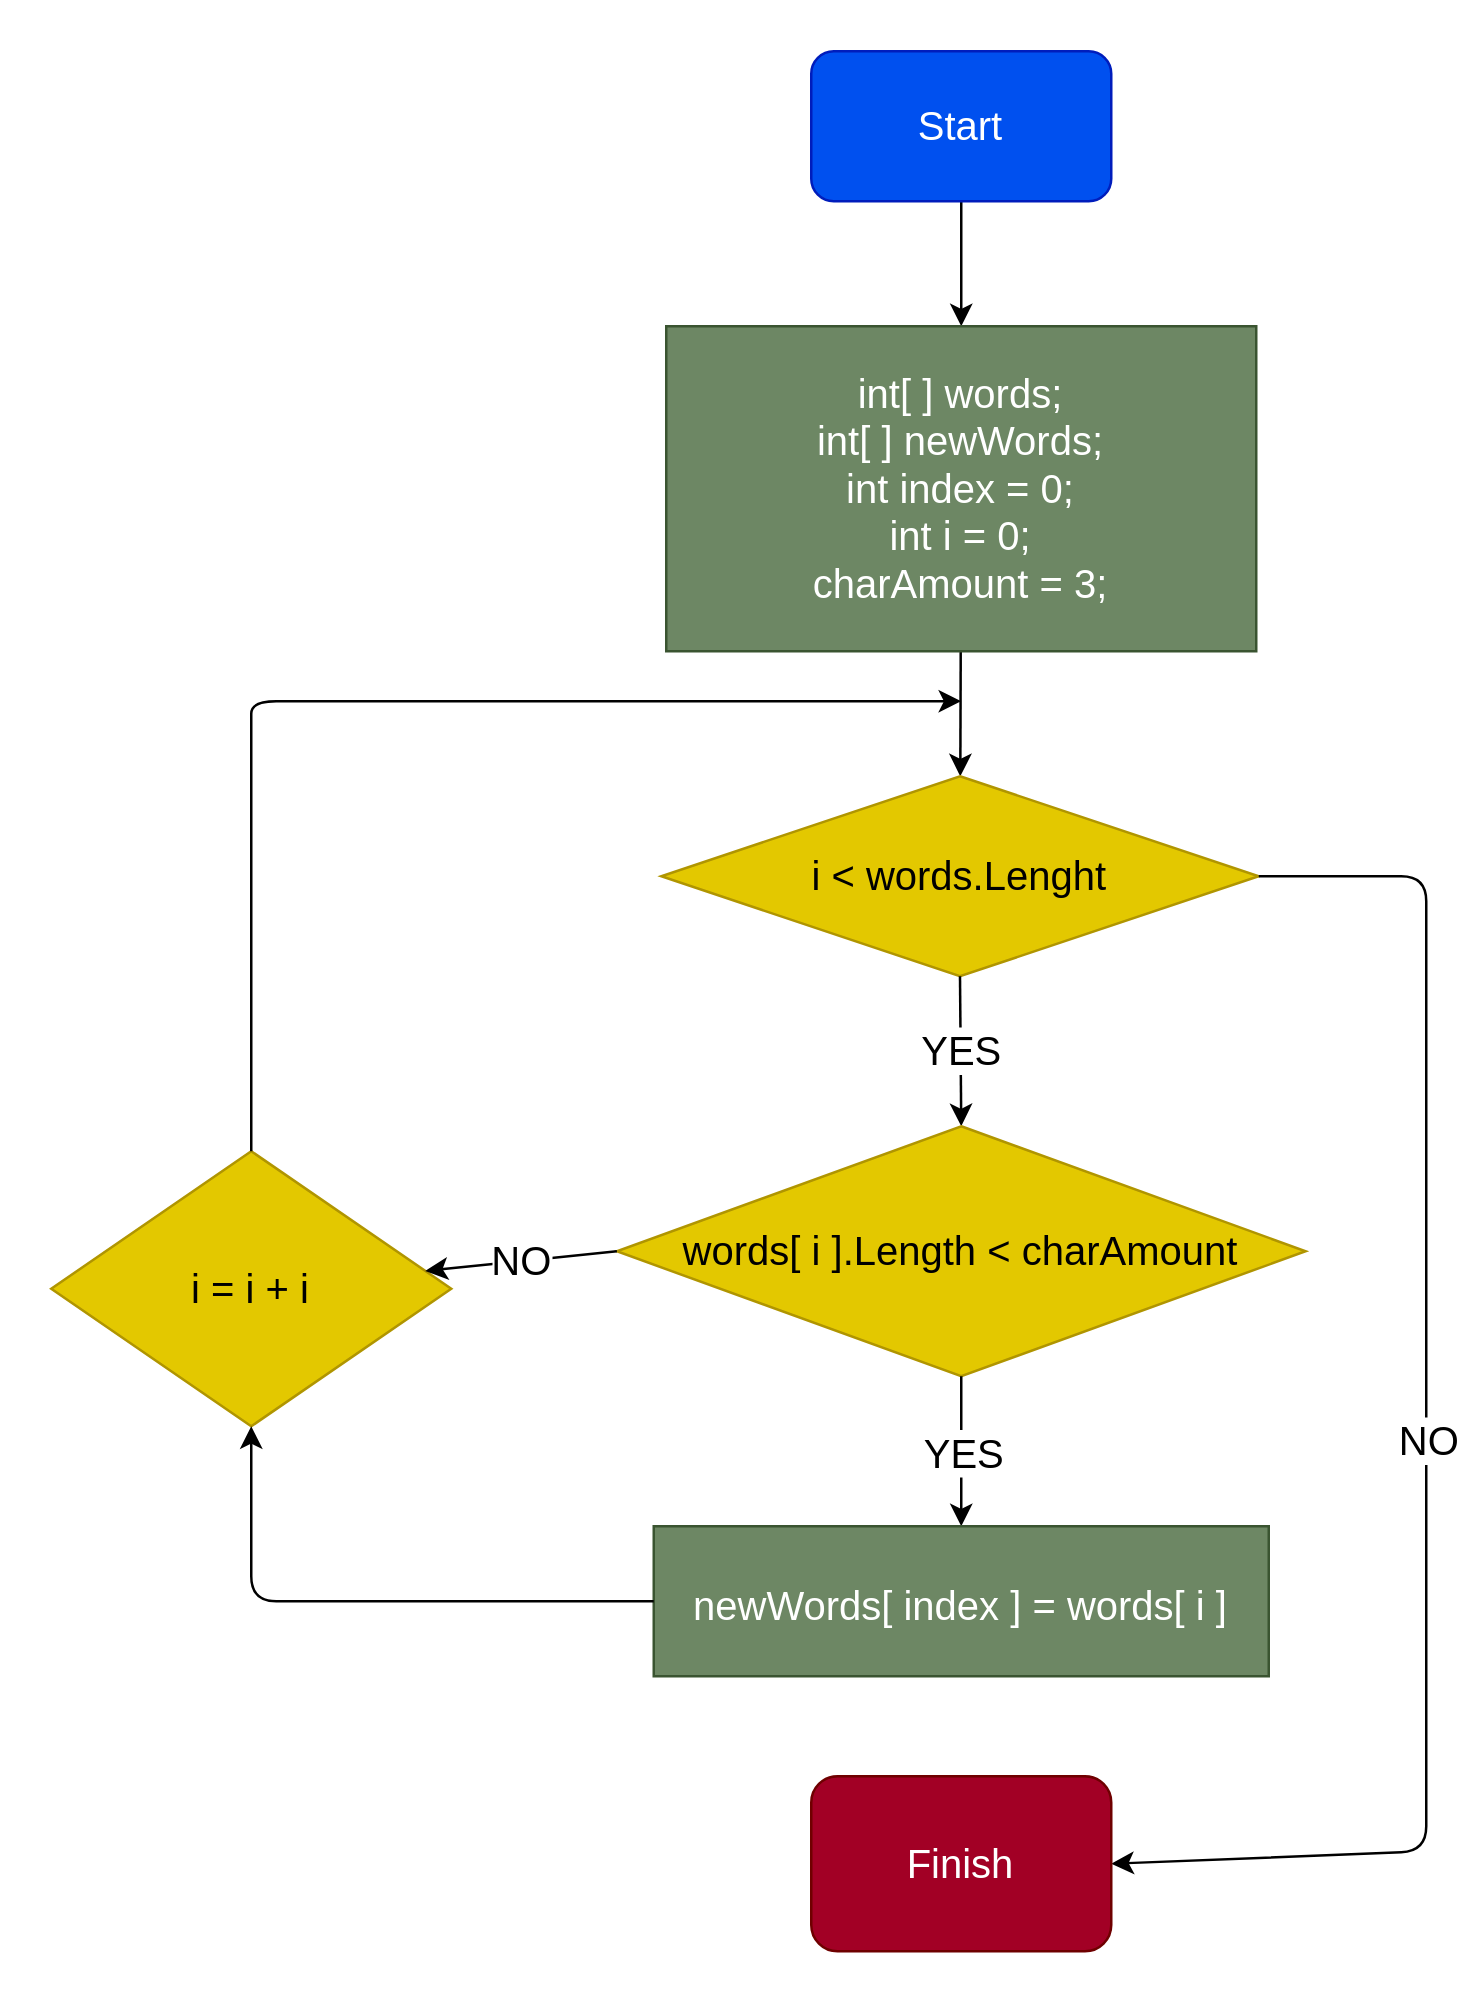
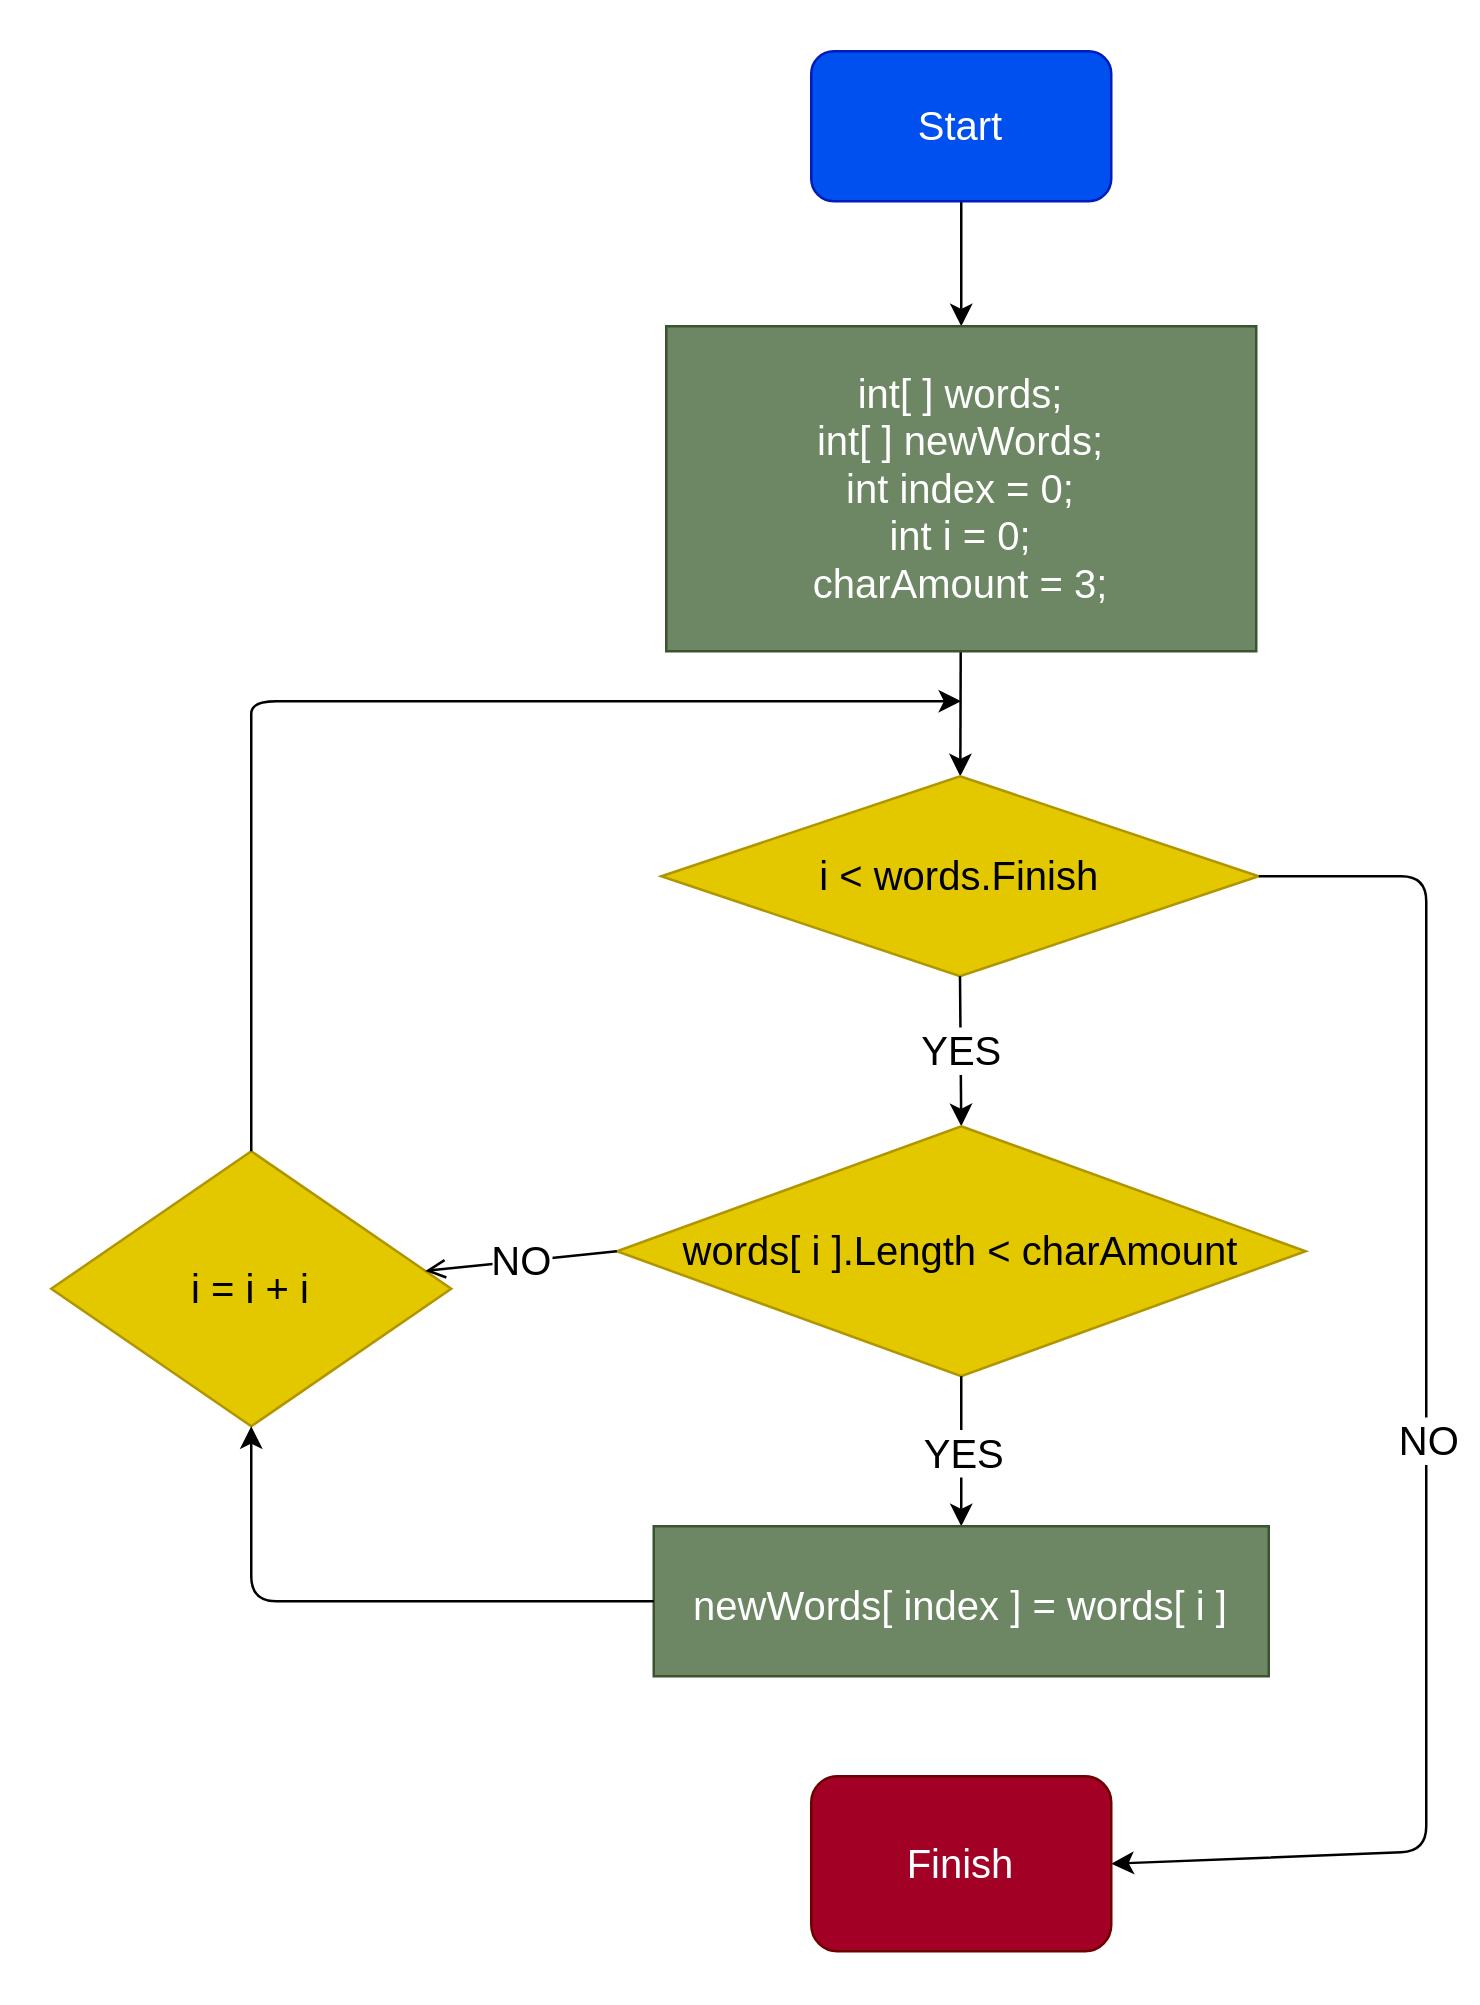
node "i < words.Lenght": label "i < words.Lenght" -> "i < words.Finish"
edge "words[ i ].Length < charAmount" -> "i = i + i": arrowhead classic -> open
